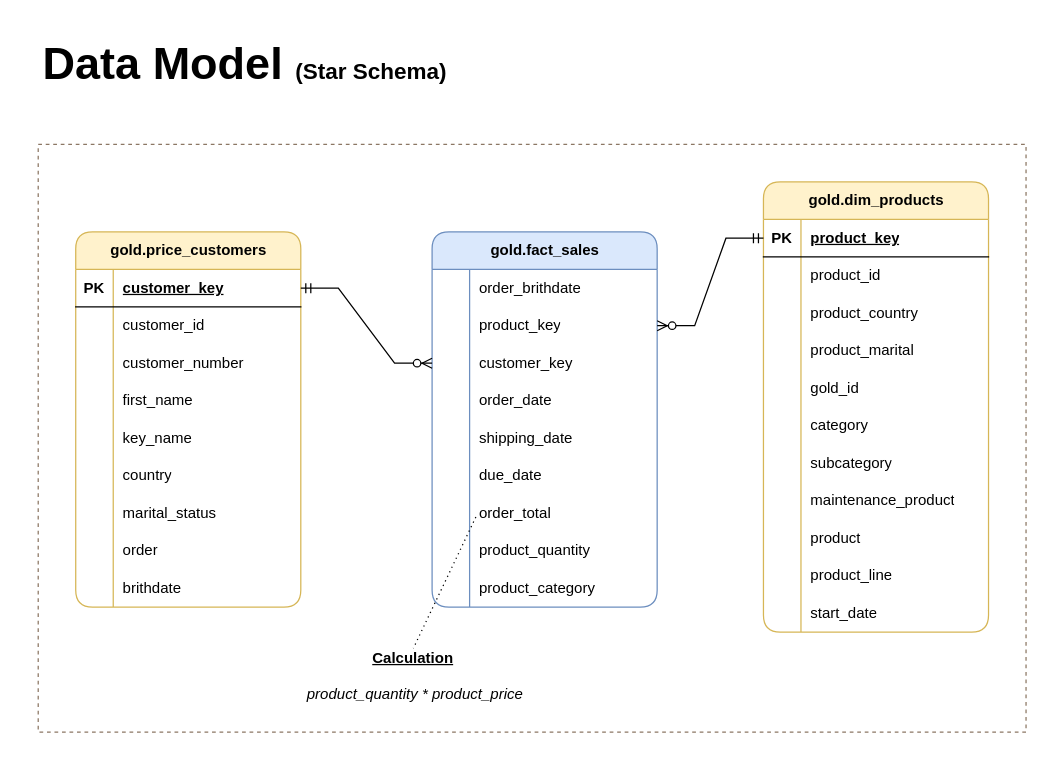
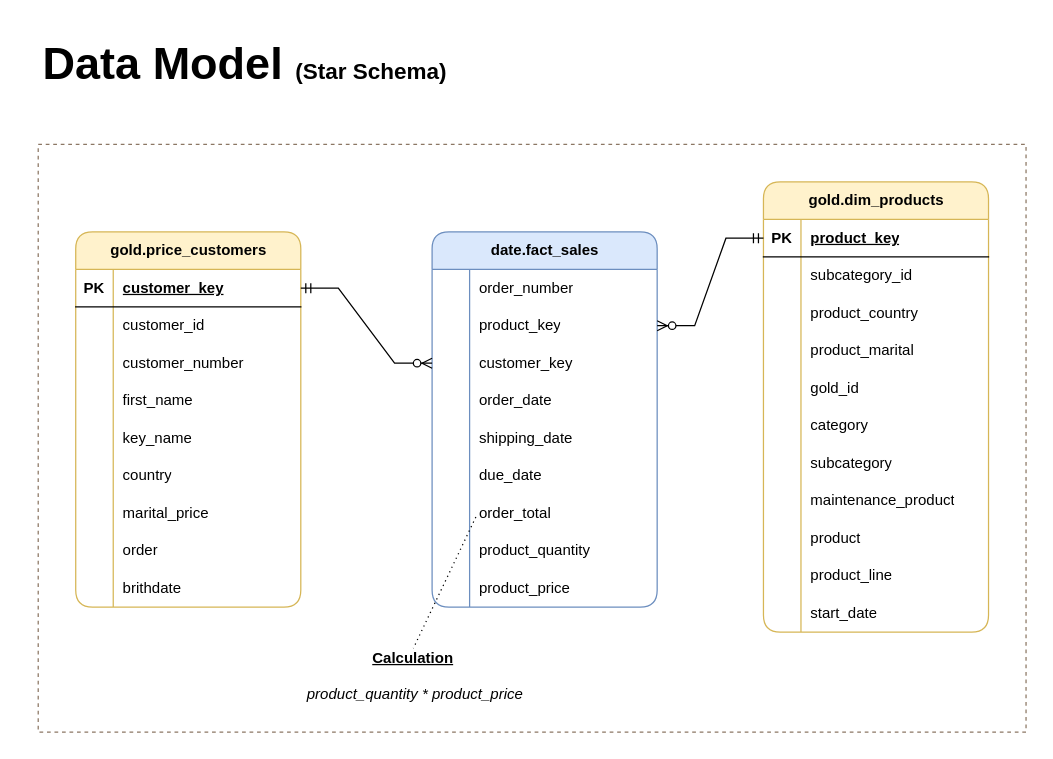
node "gold.fact_sales": label "gold.fact_sales" -> "date.fact_sales"
node "product_id": label "product_id" -> "subcategory_id"
node "order_brithdate": label "order_brithdate" -> "order_number"
node "marital_status": label "marital_status" -> "marital_price"
node "product_category": label "product_category" -> "product_price"
